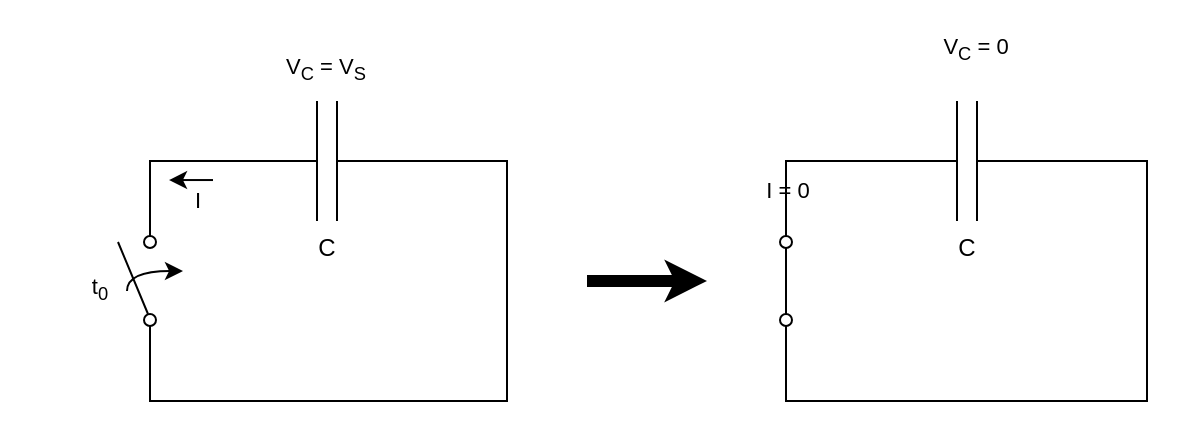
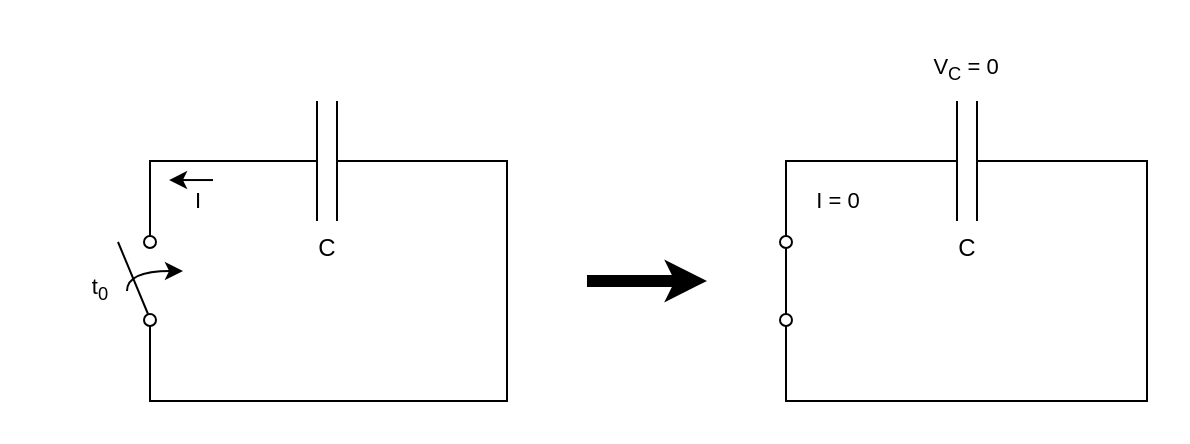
node "VC = 0": moved (977, 51) -> (967, 71)
node "VC = VS": removed
node "I = 0": moved (789, 191) -> (839, 201)
